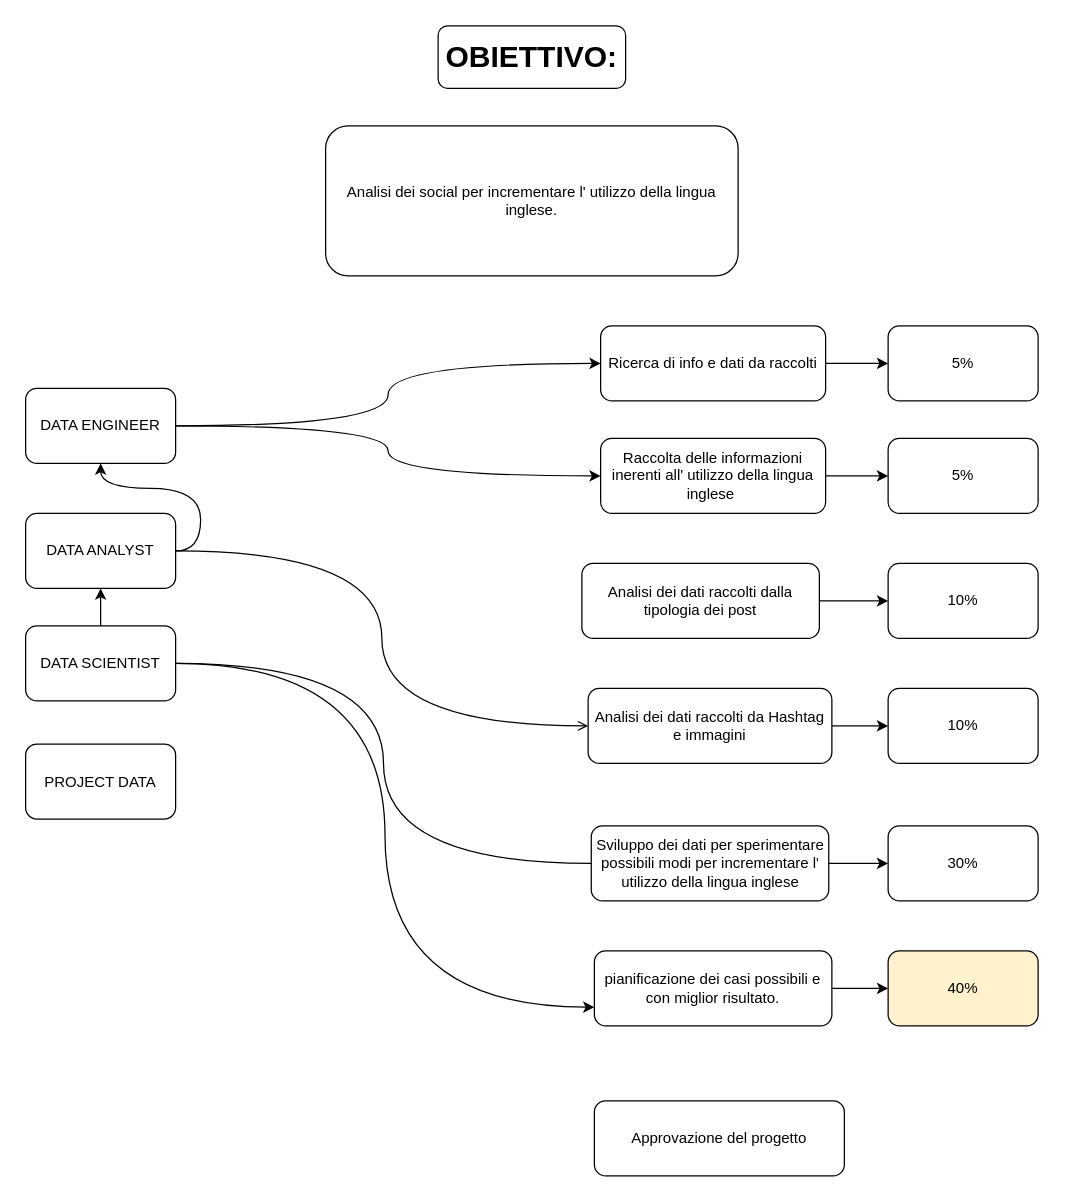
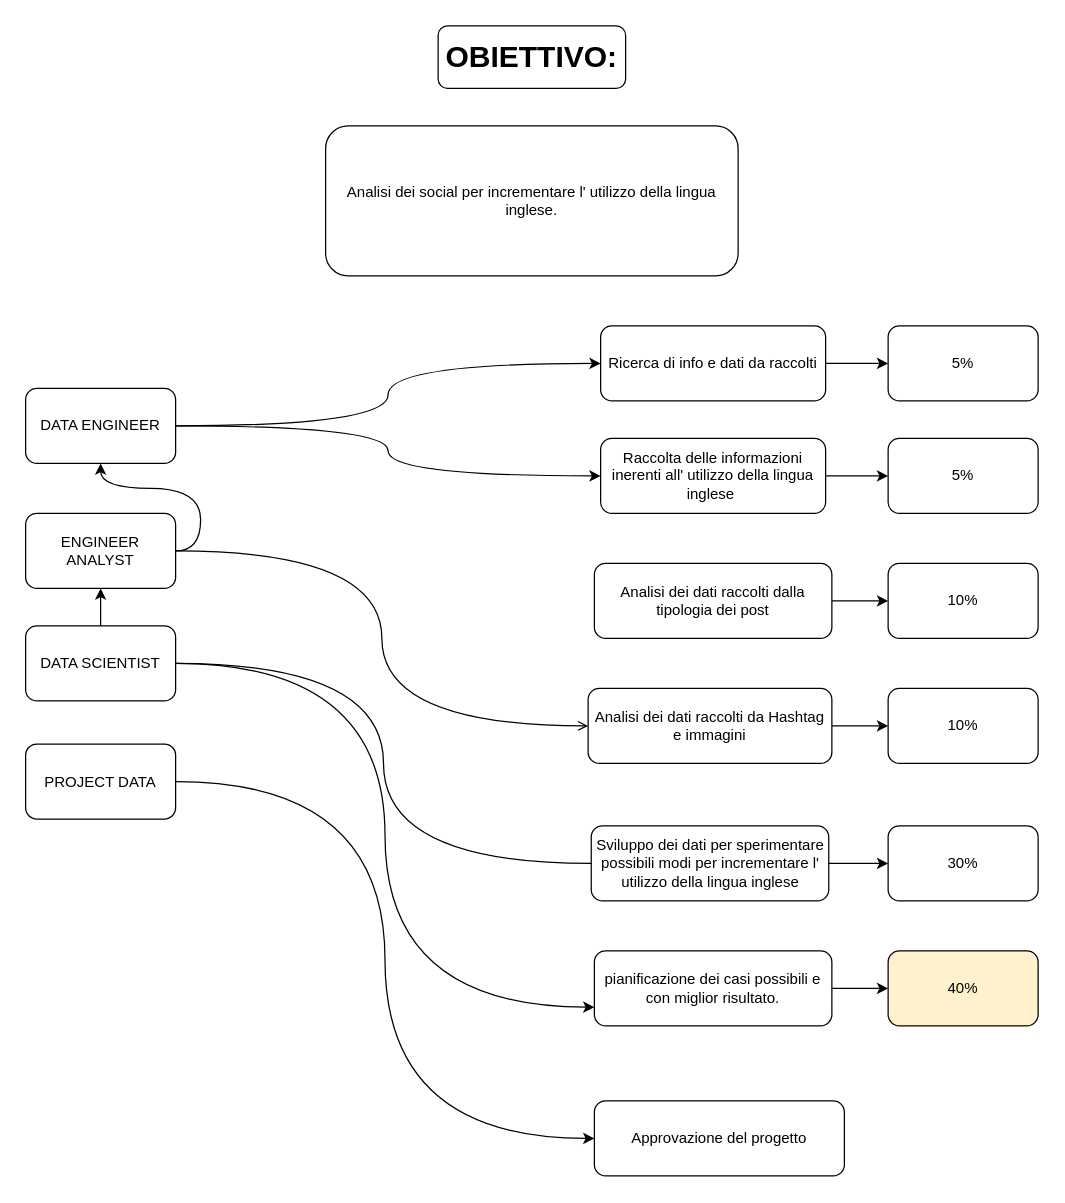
node "DATA ANALYST": label "DATA ANALYST" -> "ENGINEER ANALYST"
node "Analisi dei dati raccolti dalla tipologia dei post": moved (701, 601) -> (713, 601)
edge "PROJECT DATA" -> "Approvazione del progetto": added
